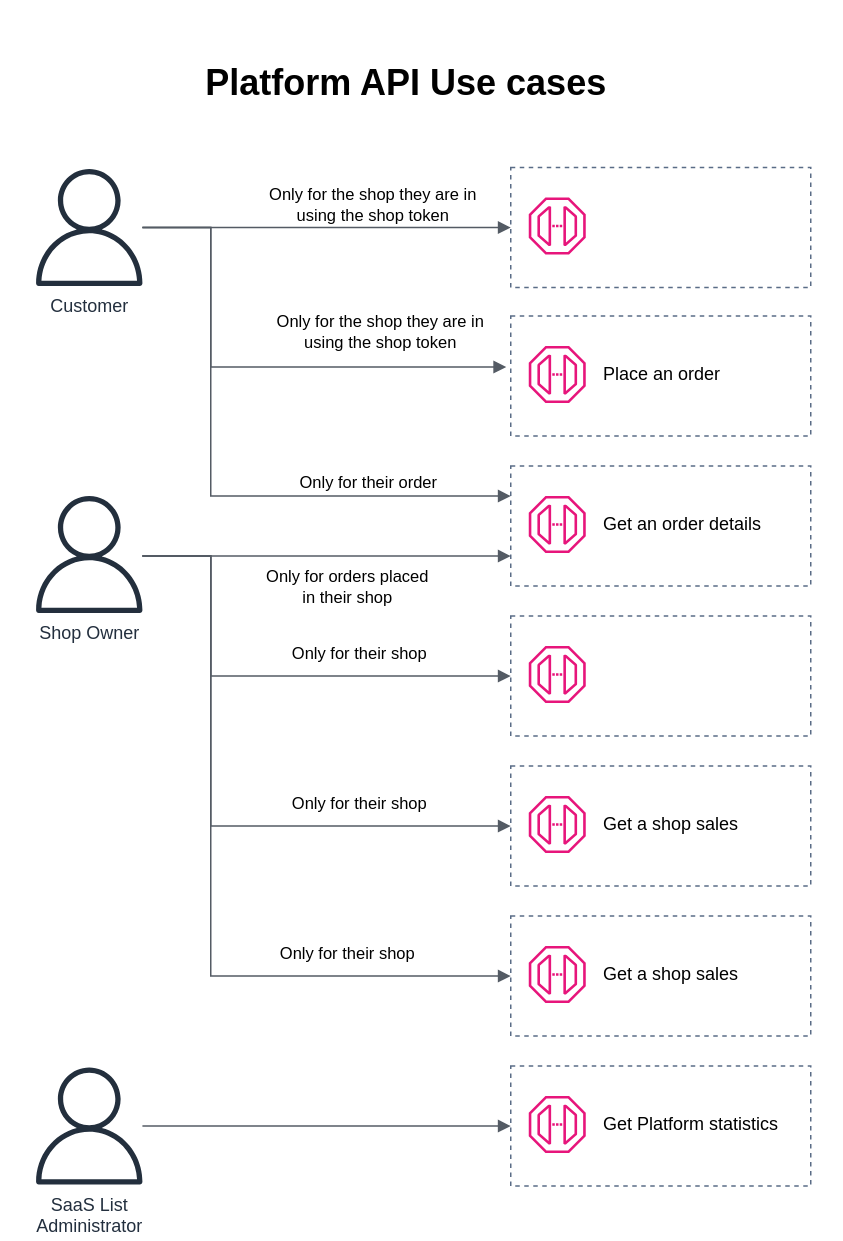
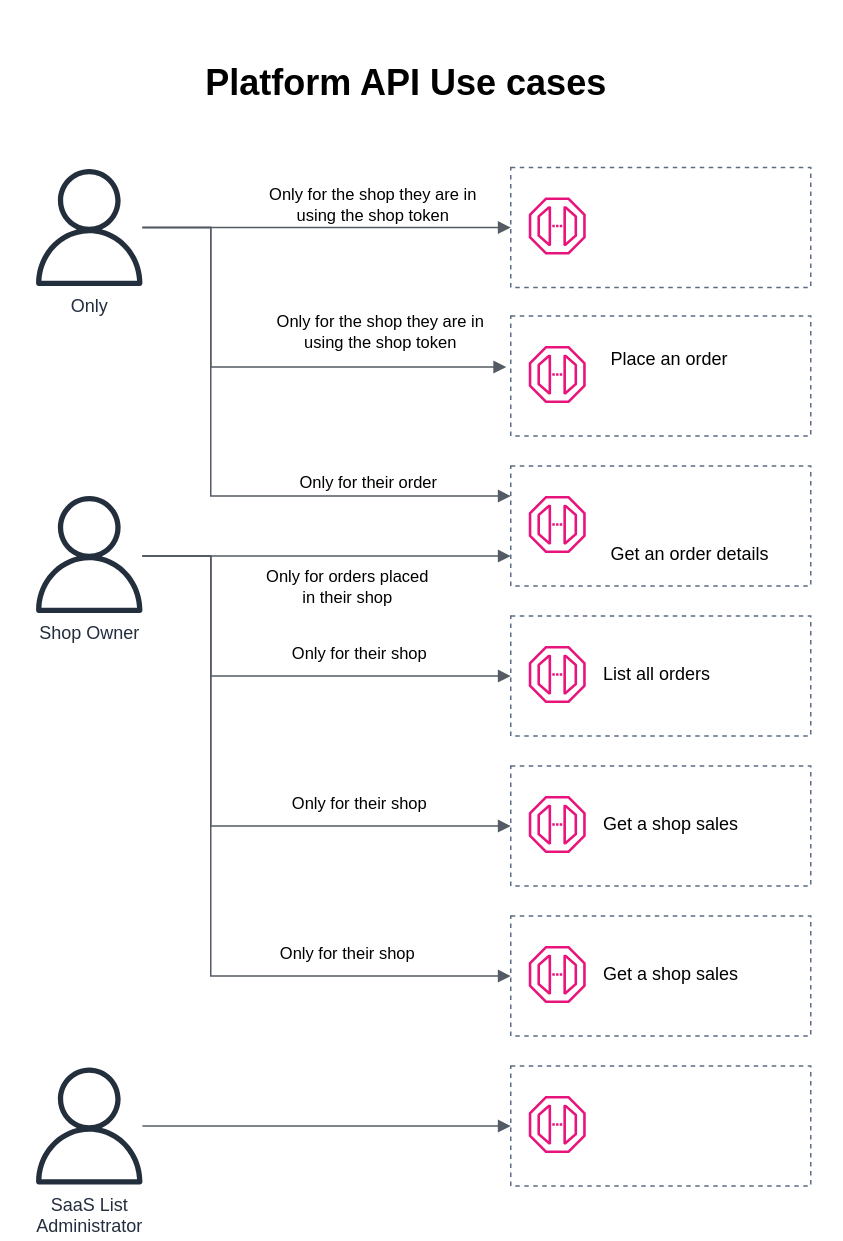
node "Customer": label "Customer" -> "Only"
node "Place an order": moved (691, 374) -> (698, 359)
node "Get an order details": moved (691, 524) -> (698, 554)
node "List all orders": added
node "Get Platform statistics": removed
